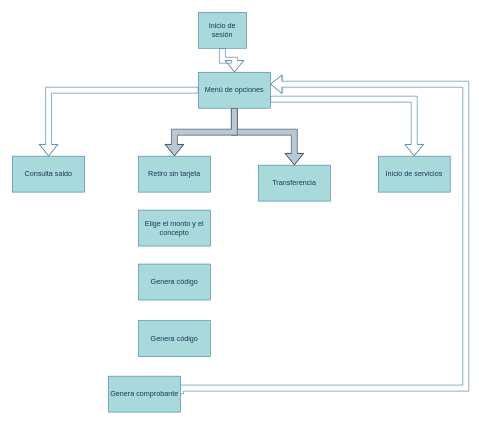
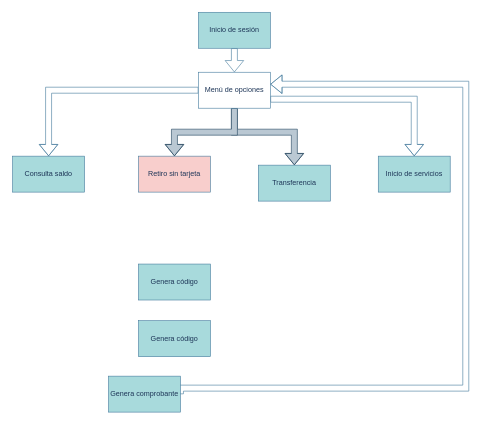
node "Inicio de sesión": size 48x36 -> 72x36
node "Menú de opciones": fillcolor #a8dadc -> #ffffff
node "Retiro sin tarjeta": fillcolor #a8dadc -> #f8cecc
node "Elige el monto y el concepto": removed
